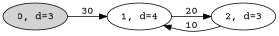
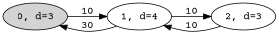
edge "0, d=3" -> "1, d=4": label "30" -> "10"
edge "1, d=4" -> "2, d=3": label "20" -> "10"
edge "1, d=4" -> "0, d=3": added, label "30"
